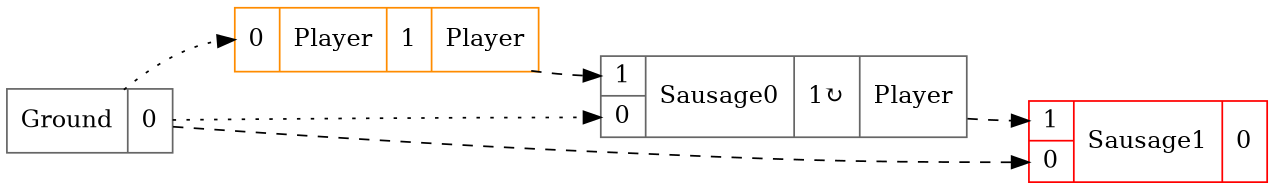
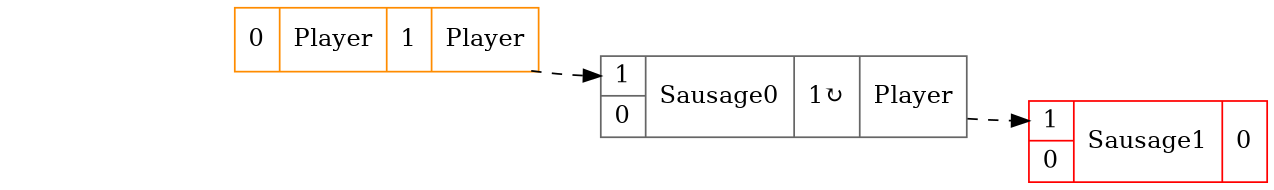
node "Ground": removed
